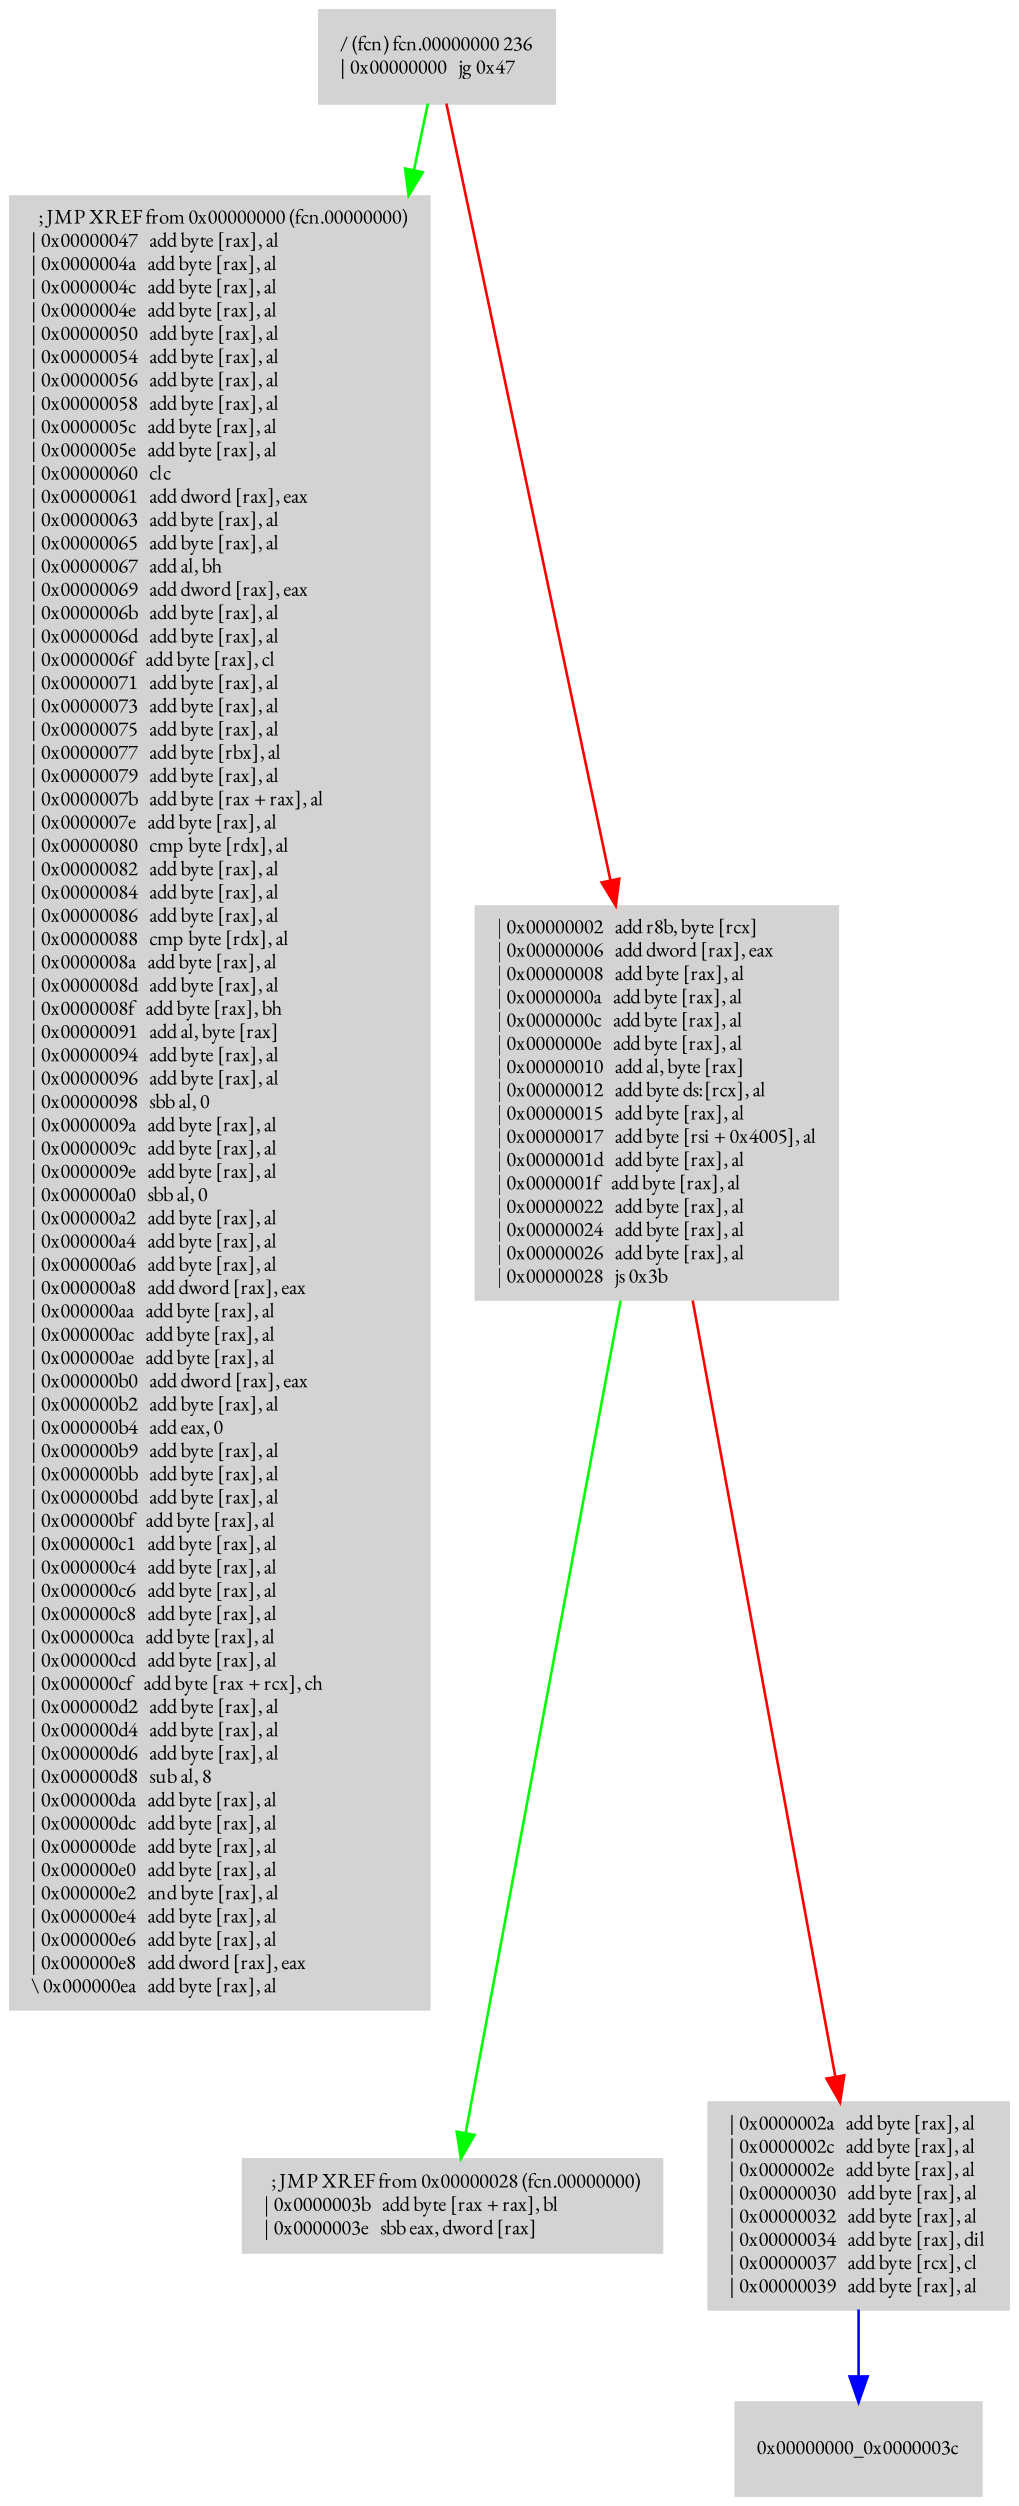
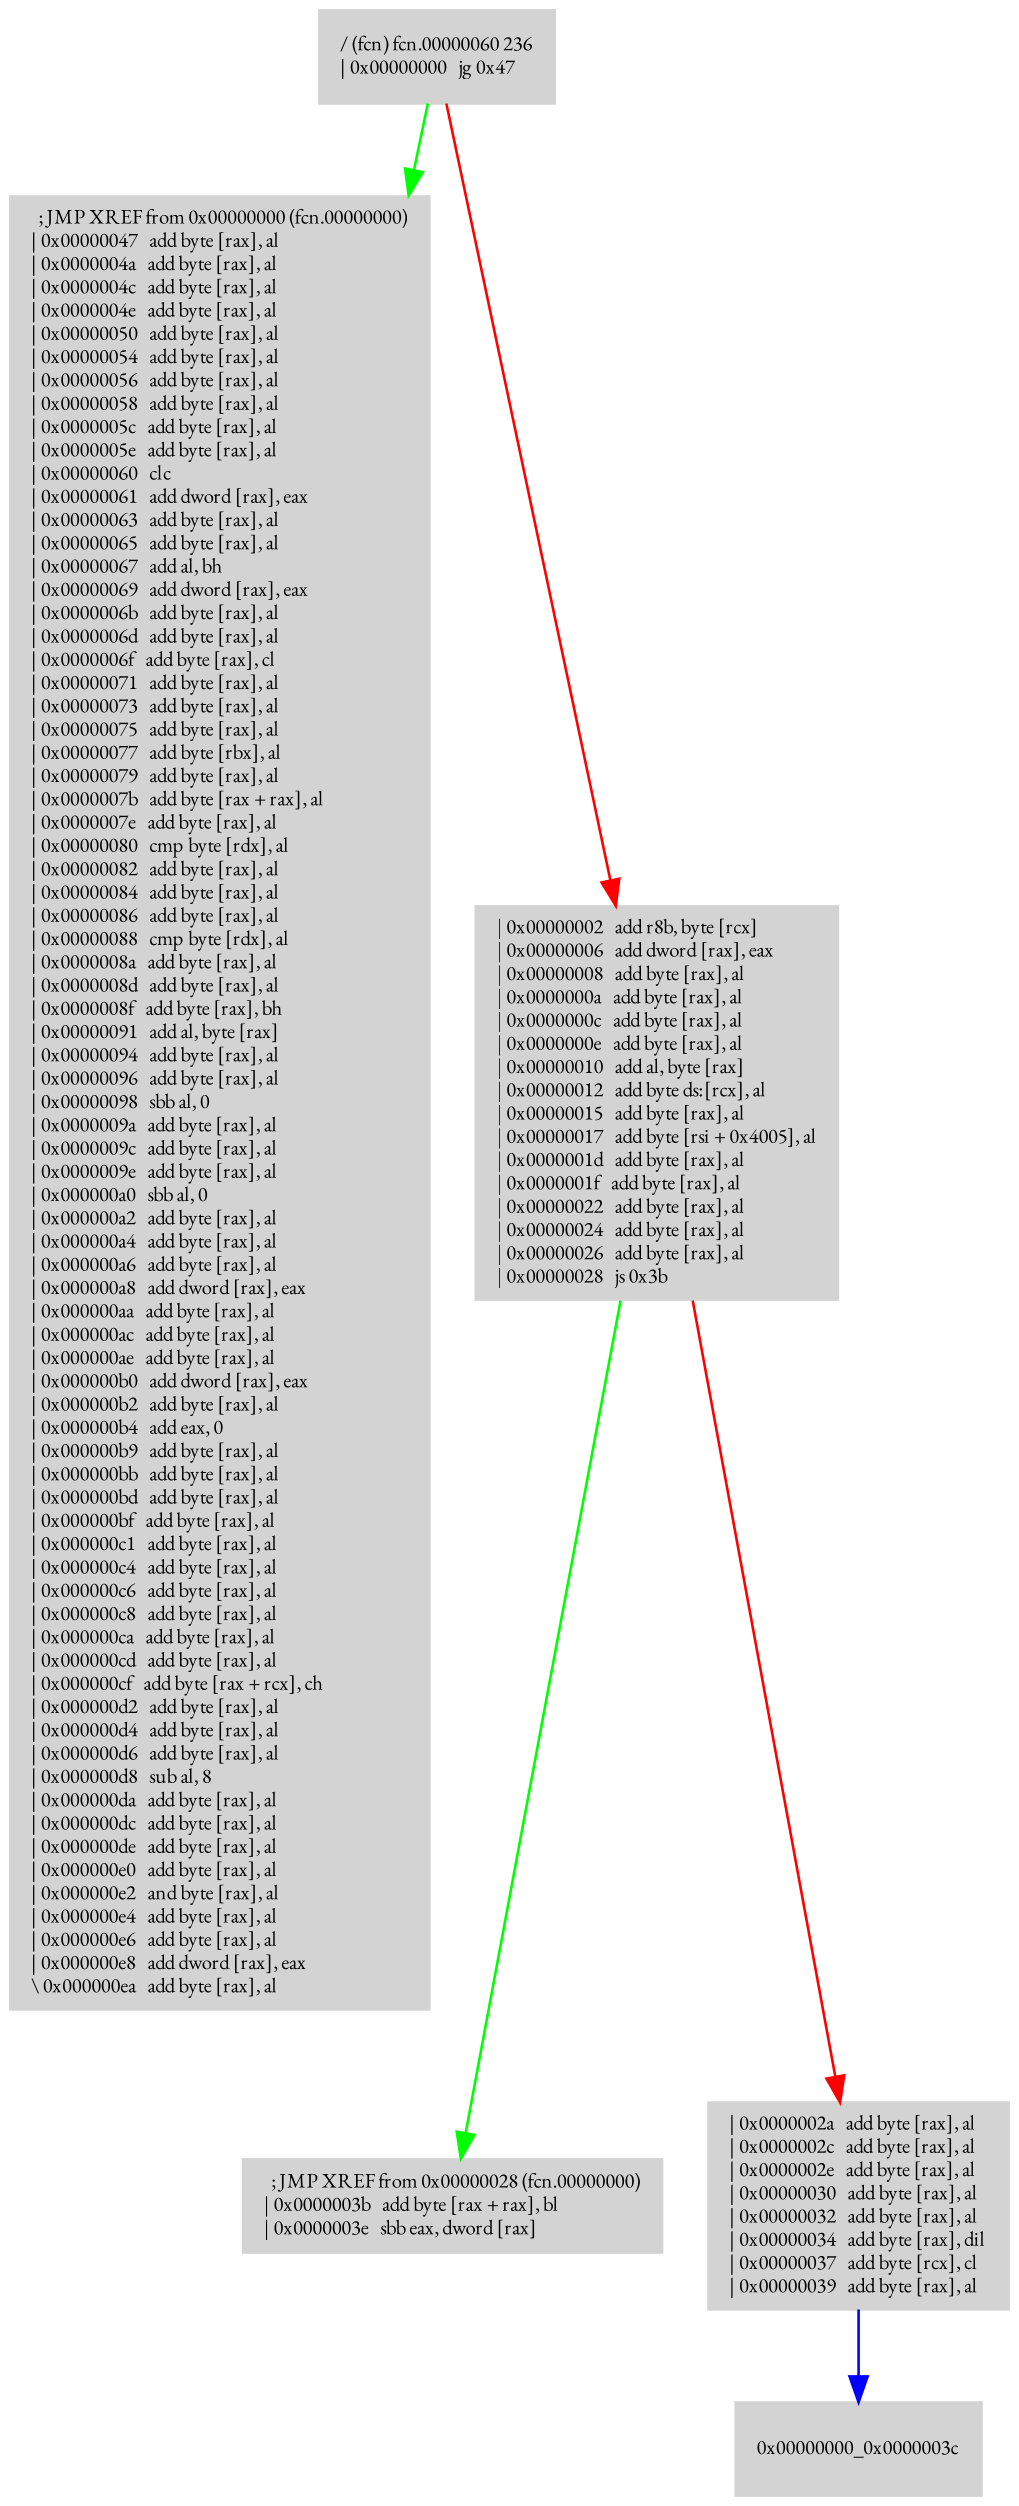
node "/ (fcn) fcn.00000000 236 | 0x00000000   jg 0x47": label "/ (fcn) fcn.00000000 236 | 0x00000000   jg 0x47" -> "/ (fcn) fcn.00000060 236 | 0x00000000   jg 0x47"
